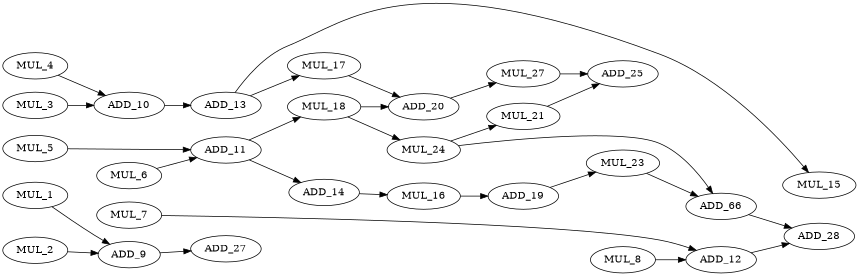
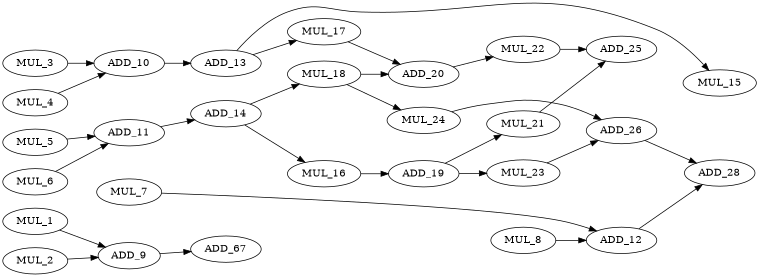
node "MUL_27": label "MUL_27" -> "MUL_22"
edge "ADD_11" -> "MUL_18": now "ADD_14" -> "MUL_18"
edge "MUL_24" -> "MUL_21": now "ADD_19" -> "MUL_21"
node "ADD_66": label "ADD_66" -> "ADD_26"
node "ADD_27": label "ADD_27" -> "ADD_67"
